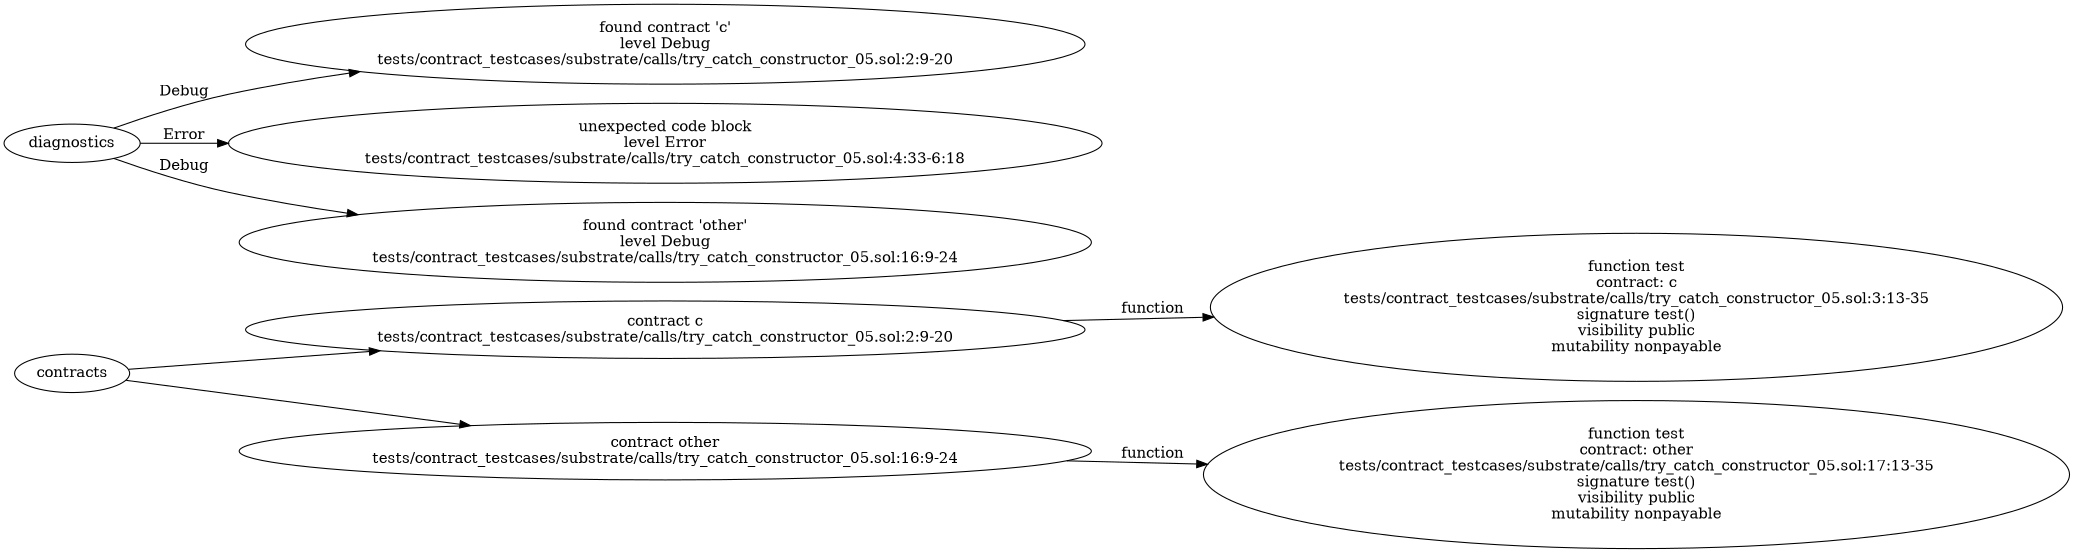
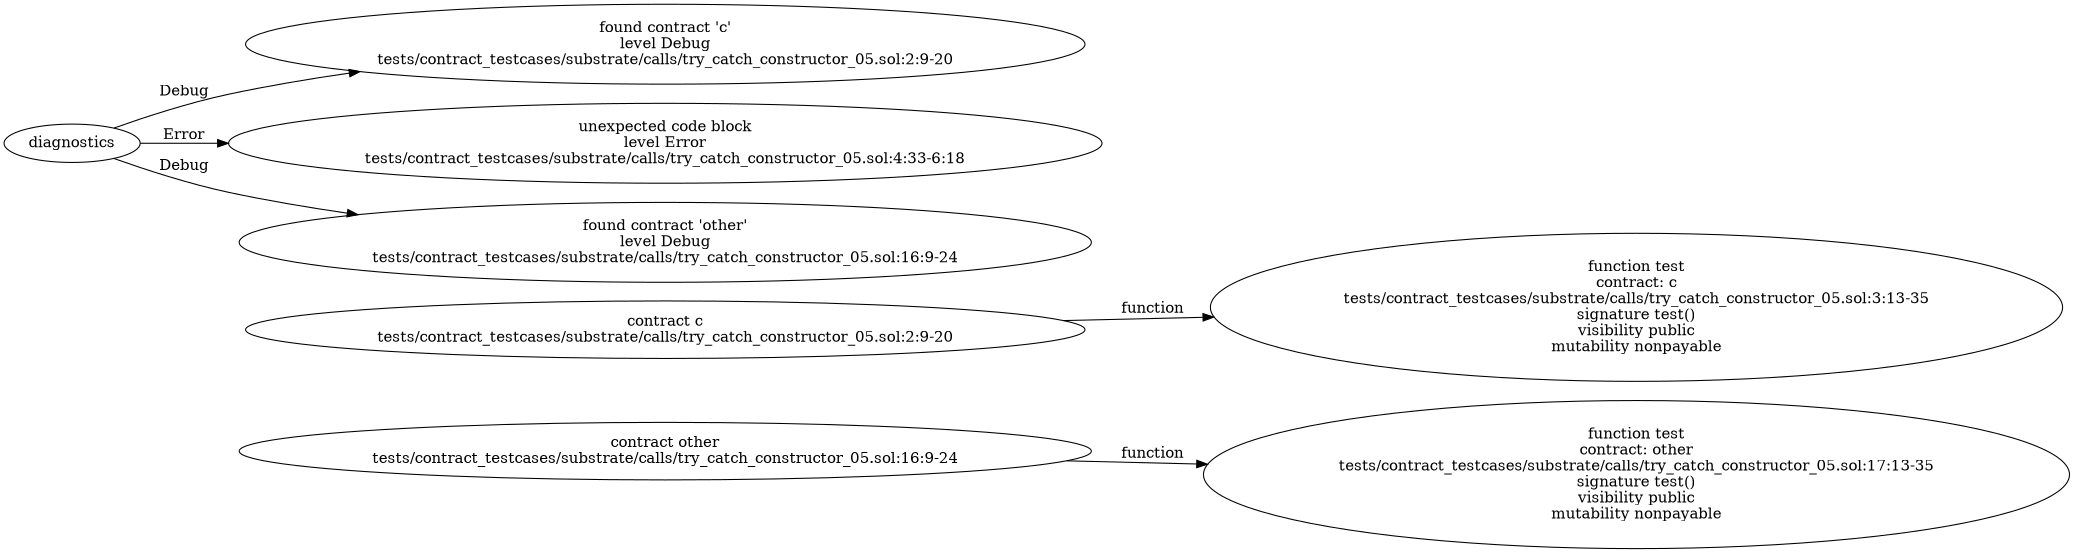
node "contracts": removed
